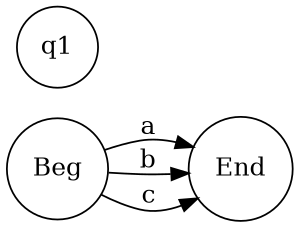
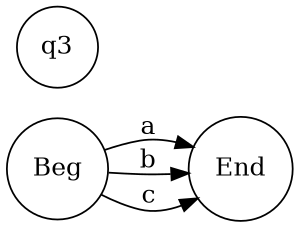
node "q1": label "q1" -> "q3"
